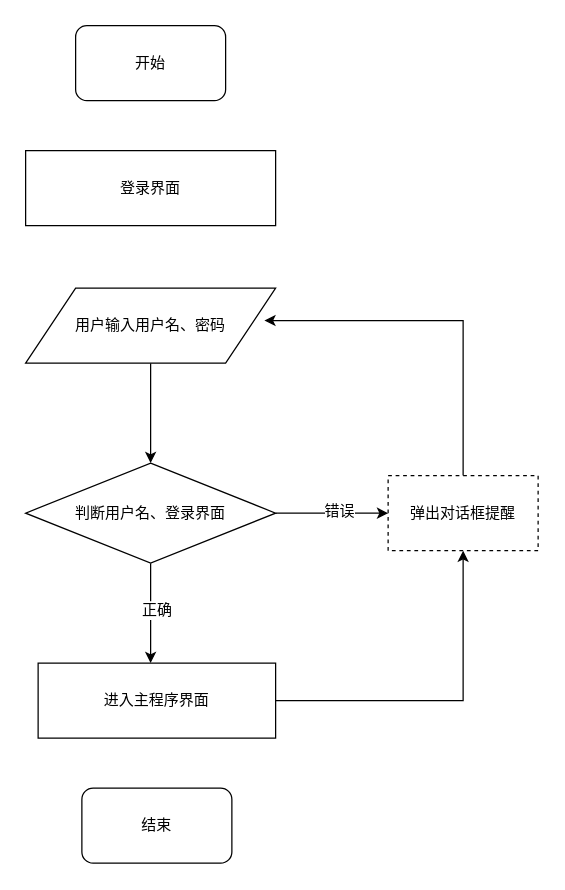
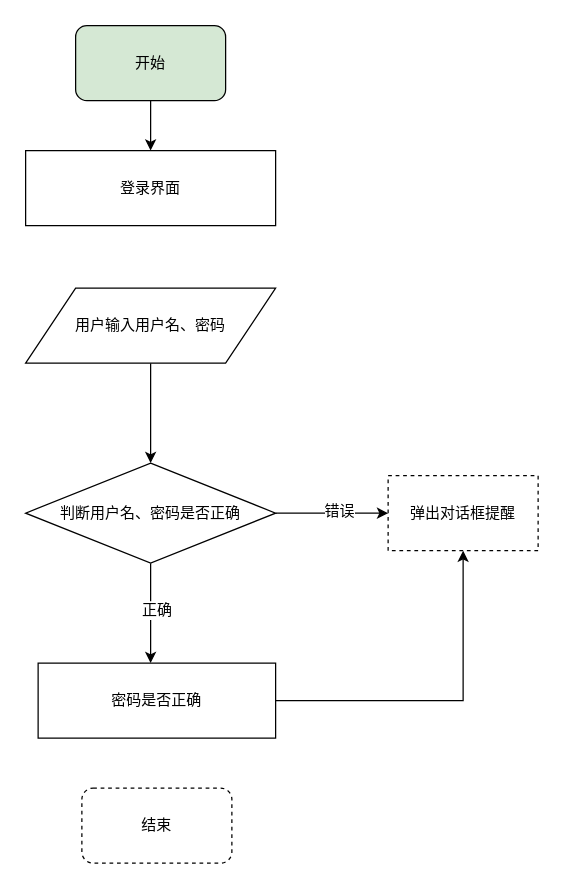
node "开始": fillcolor #ffffff -> #d5e8d4
edge "开始" -> "登录界面": added
edge "弹出对话框提醒" -> "用户输入用户名、密码": removed
node "判断用户名、登录界面": label "判断用户名、登录界面" -> "判断用户名、密码是否正确"
node "进入主程序界面": label "进入主程序界面" -> "密码是否正确"
node "结束": style solid -> dashed
